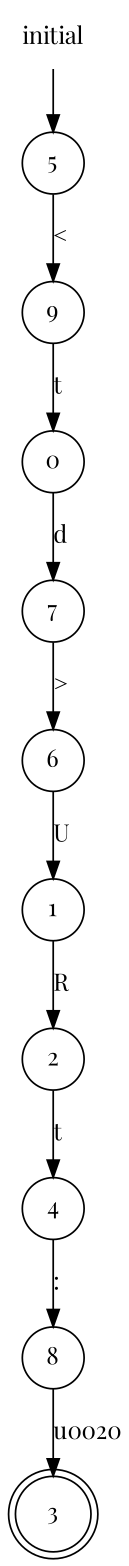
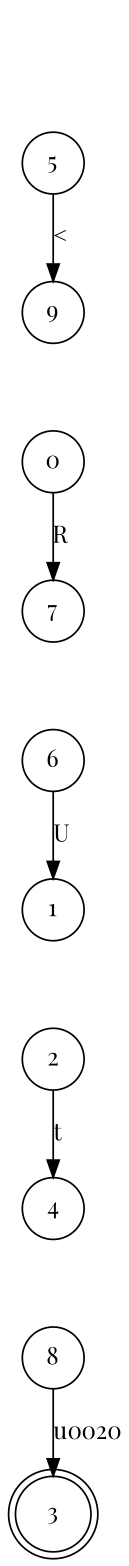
node "initial": removed
edge "9" -> "0": removed, label "t"
edge "0" -> "7": label "d" -> "R"
edge "7" -> "6": removed, label ">"
edge "1" -> "2": removed, label "R"
edge "4" -> "8": removed, label ":"
